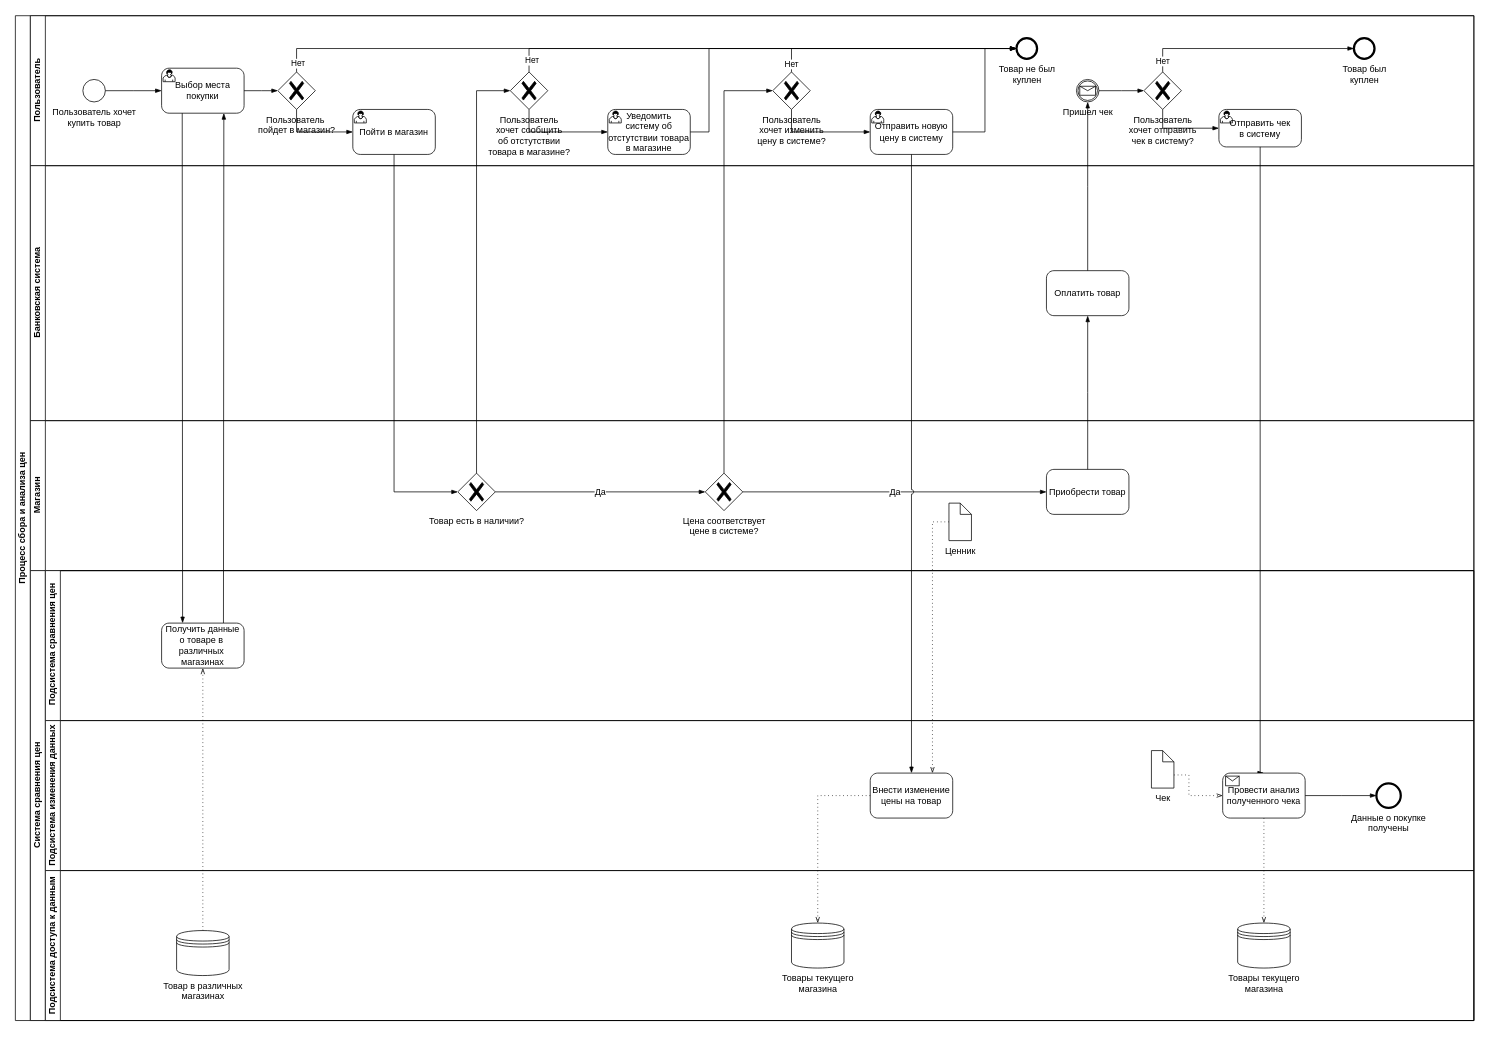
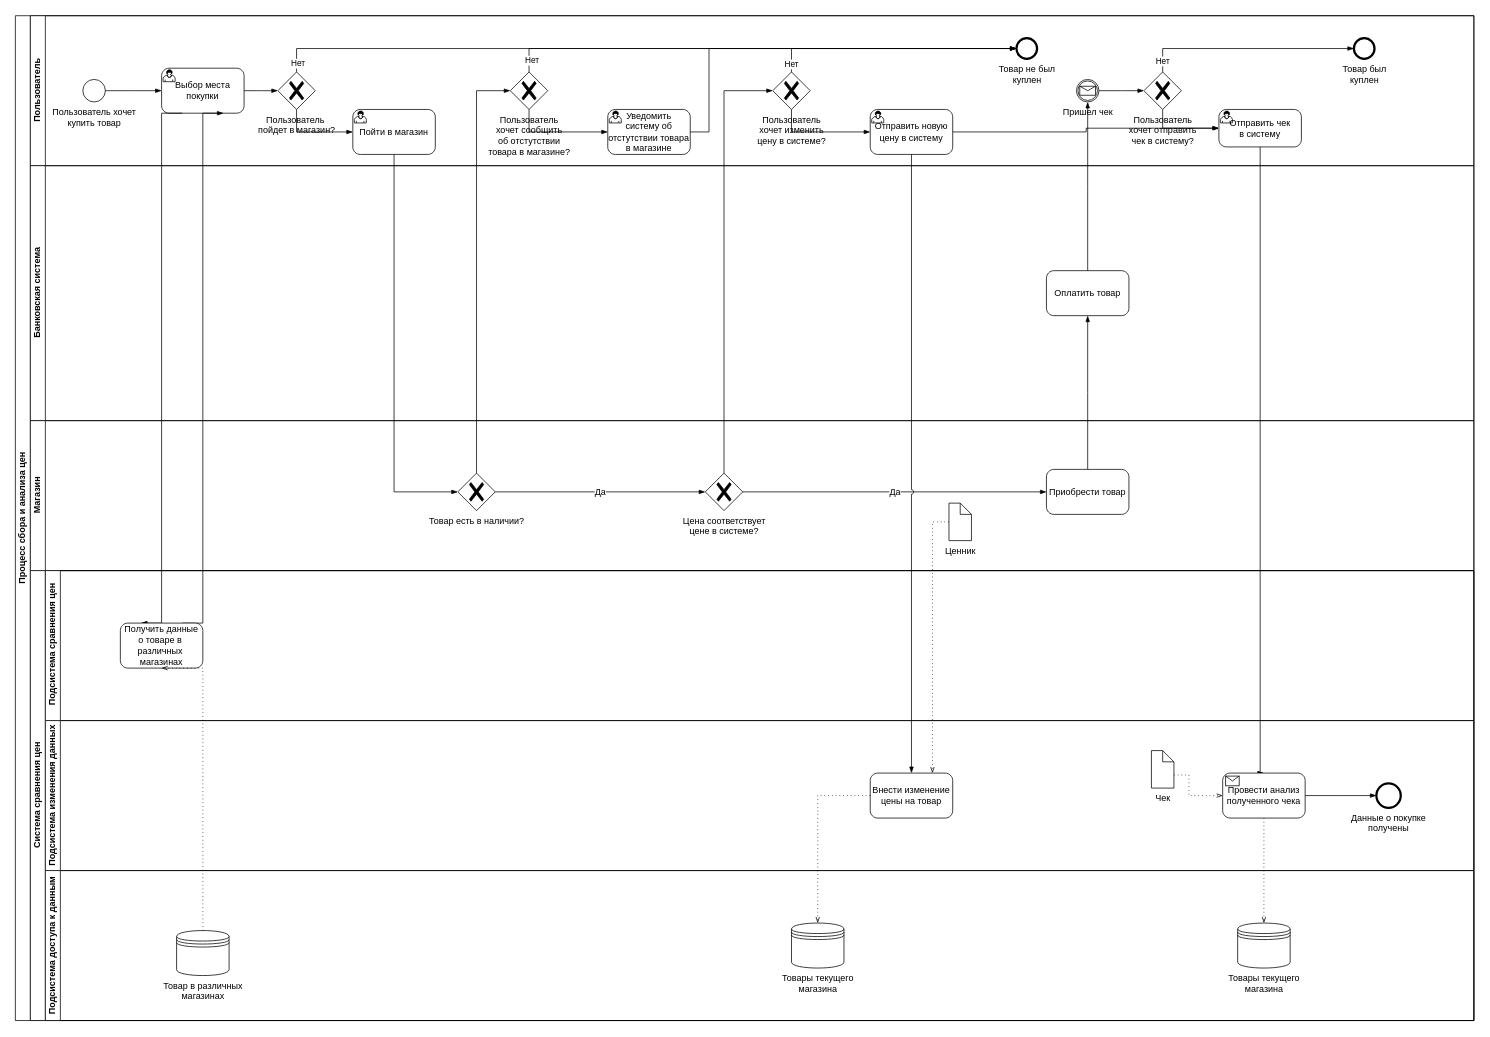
edge "Отправить новую цену в систему" -> "Товар не был куплен": now "Отправить новую цену в систему" -> "Отправить чек в систему"
node "Получить данные о товаре в различных магазинах": moved (203, 645) -> (162, 645)
